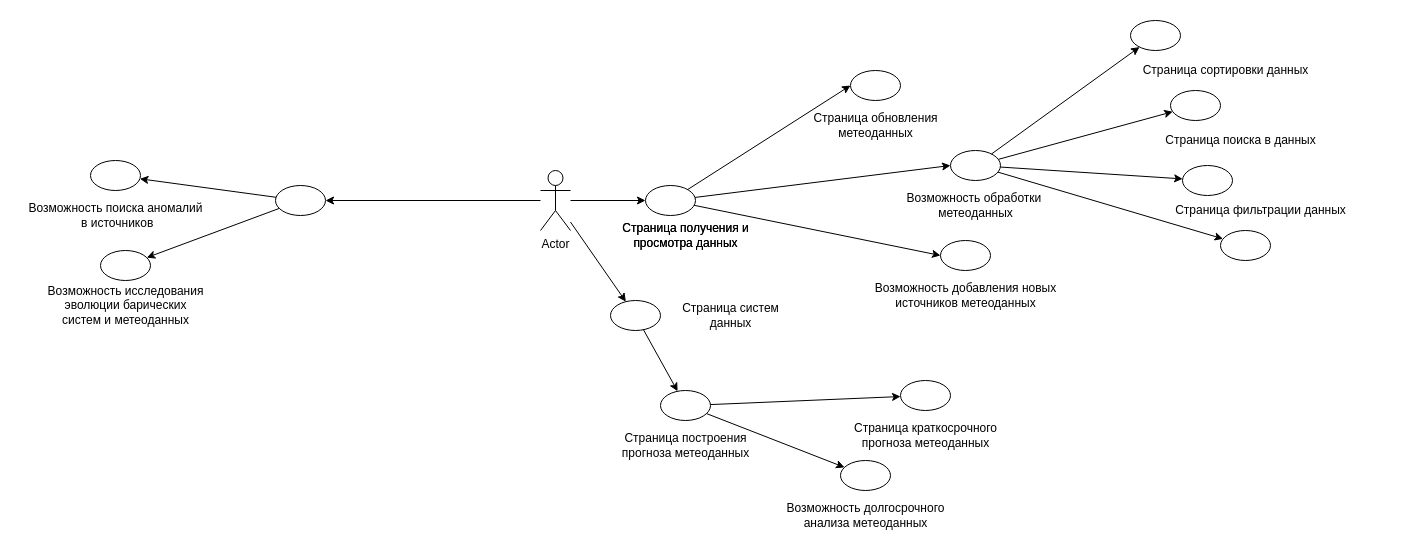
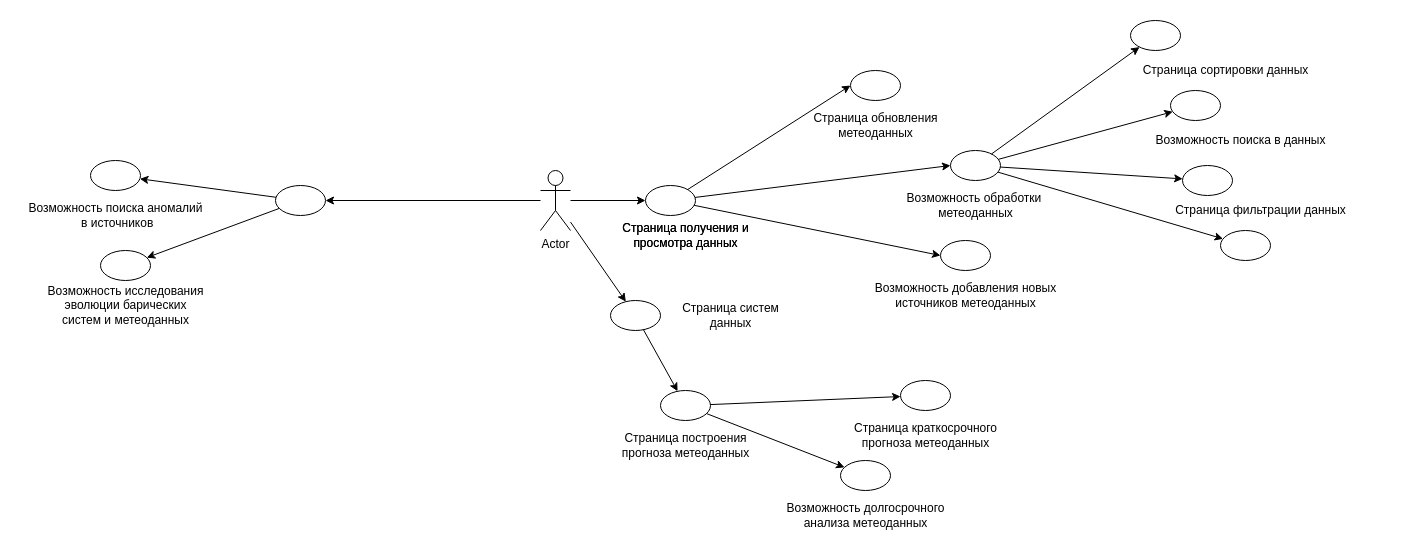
node "Страница поиска в данных": label "Страница поиска в данных" -> "Возможность поиска в данных"
